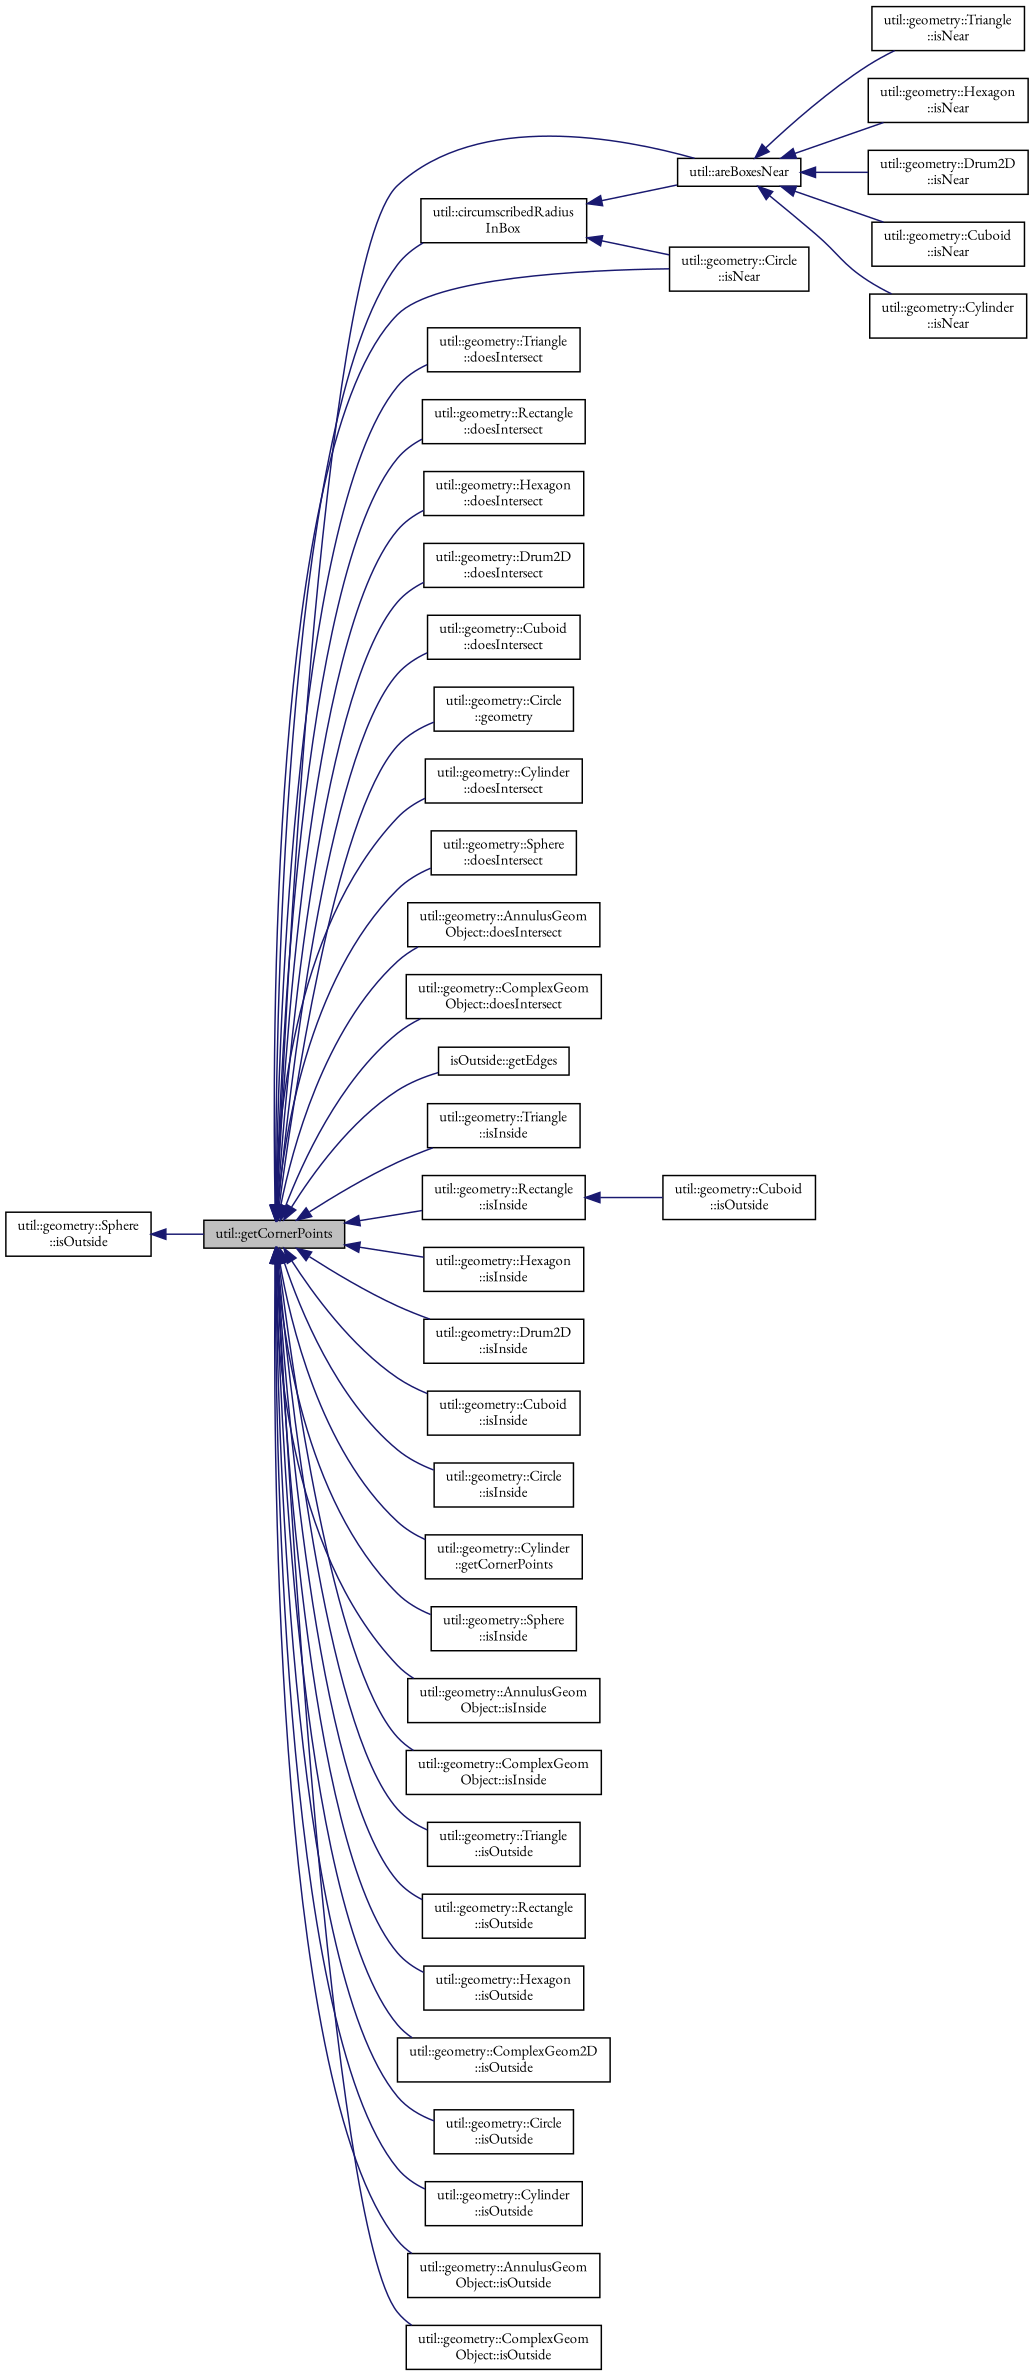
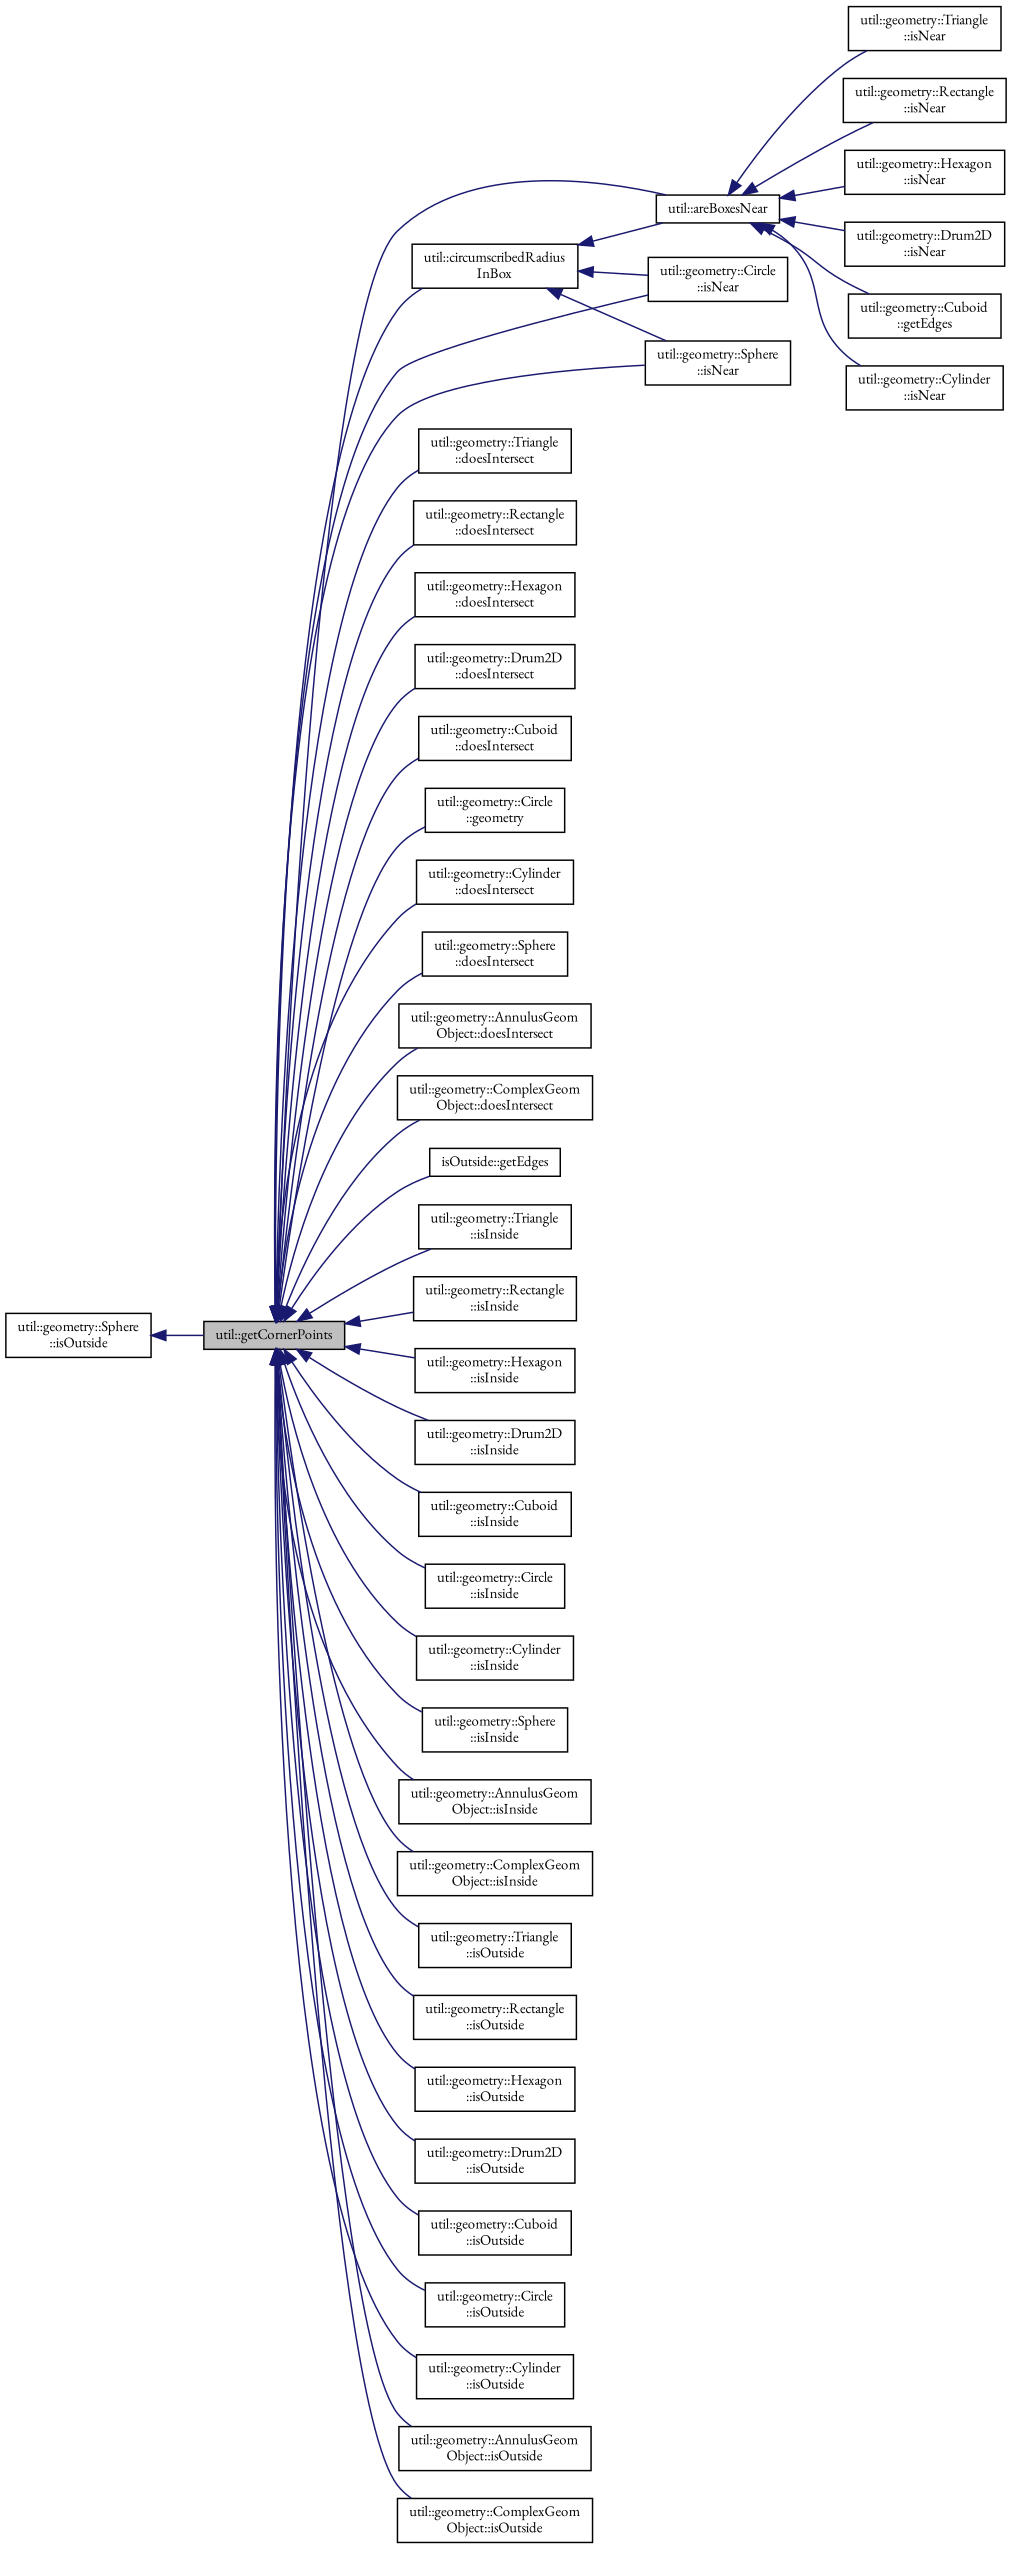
node "util::geometry::Rectangle ::isNear": added
node "util::geometry::Cuboid ::isNear": label "util::geometry::Cuboid ::isNear" -> "util::geometry::Cuboid ::getEdges"
node "util::geometry::Sphere ::isNear": added
edge "util::geometry::Cuboid ::isOutside" -> "util::geometry::Rectangle ::isInside": now "util::geometry::Cuboid ::isOutside" -> "util::getCornerPoints"
node "util::geometry::Cylinder ::getCornerPoints": label "util::geometry::Cylinder ::getCornerPoints" -> "util::geometry::Cylinder ::isInside"
node "util::geometry::ComplexGeom2D ::isOutside": label "util::geometry::ComplexGeom2D ::isOutside" -> "util::geometry::Drum2D ::isOutside"
